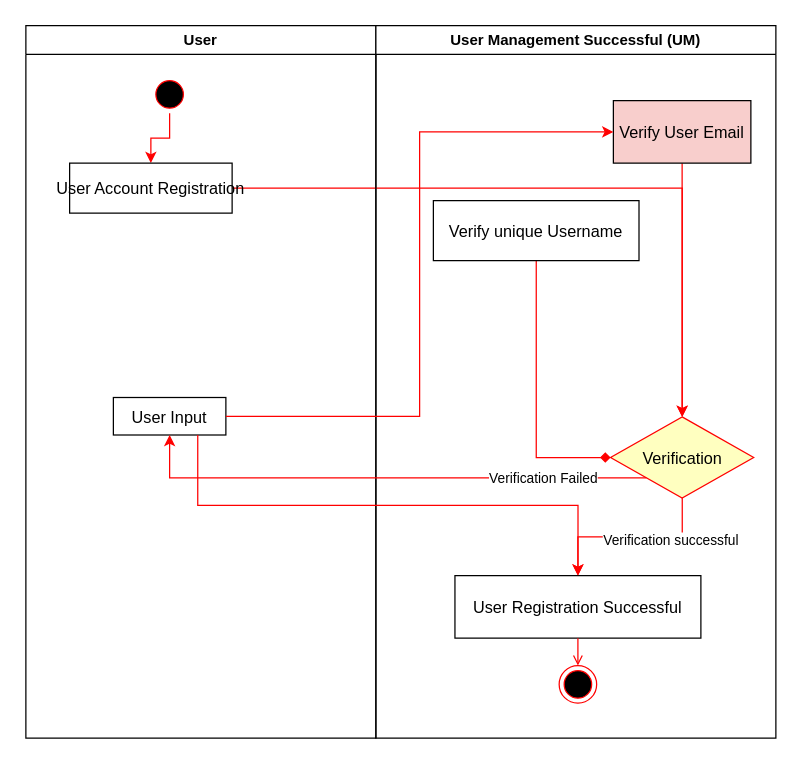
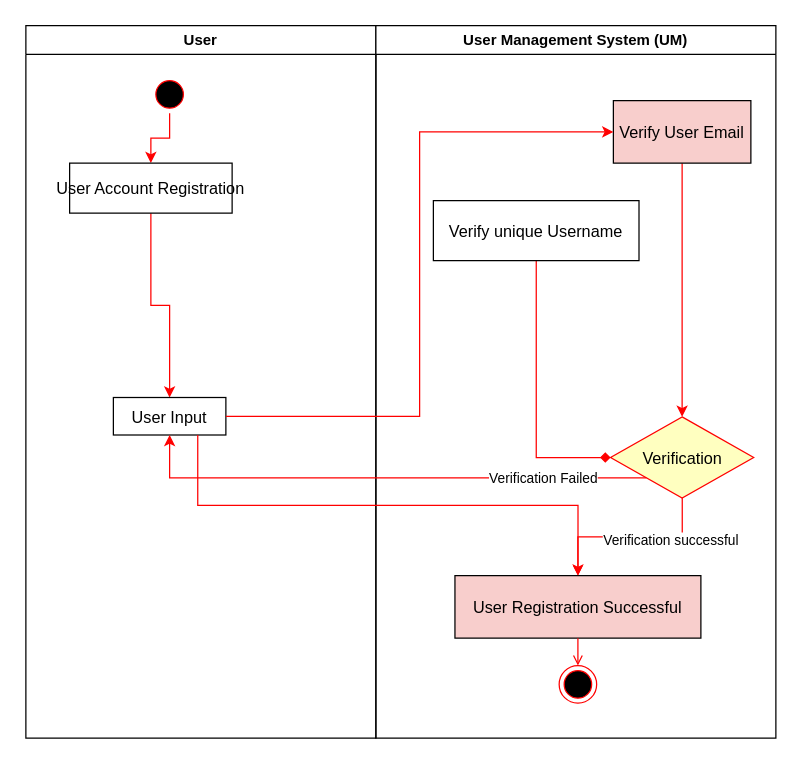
node "User Management Successful (UM)": label "User Management Successful (UM)" -> "User Management System (UM)"
edge "User Account Registration" -> "Verification": now "User Account Registration" -> "User Input"
edge "Verification" -> "User Registration Successful": arrowhead classic -> open
node "User Registration Successful": fillcolor #ffffff -> #f8cecc
